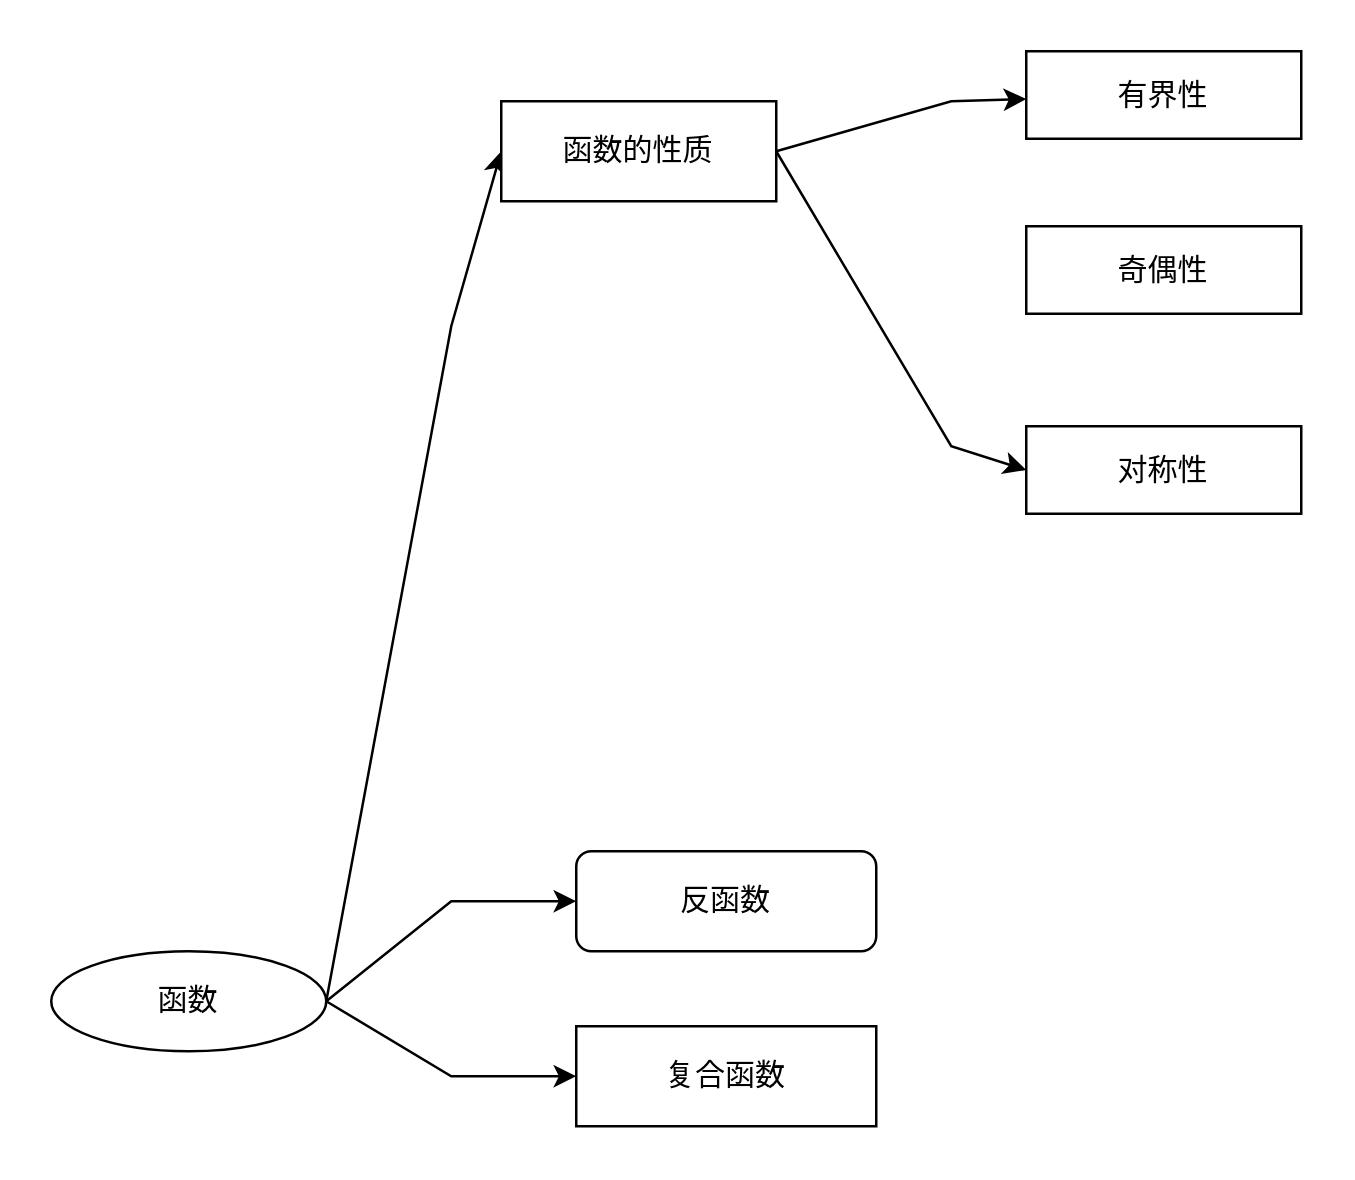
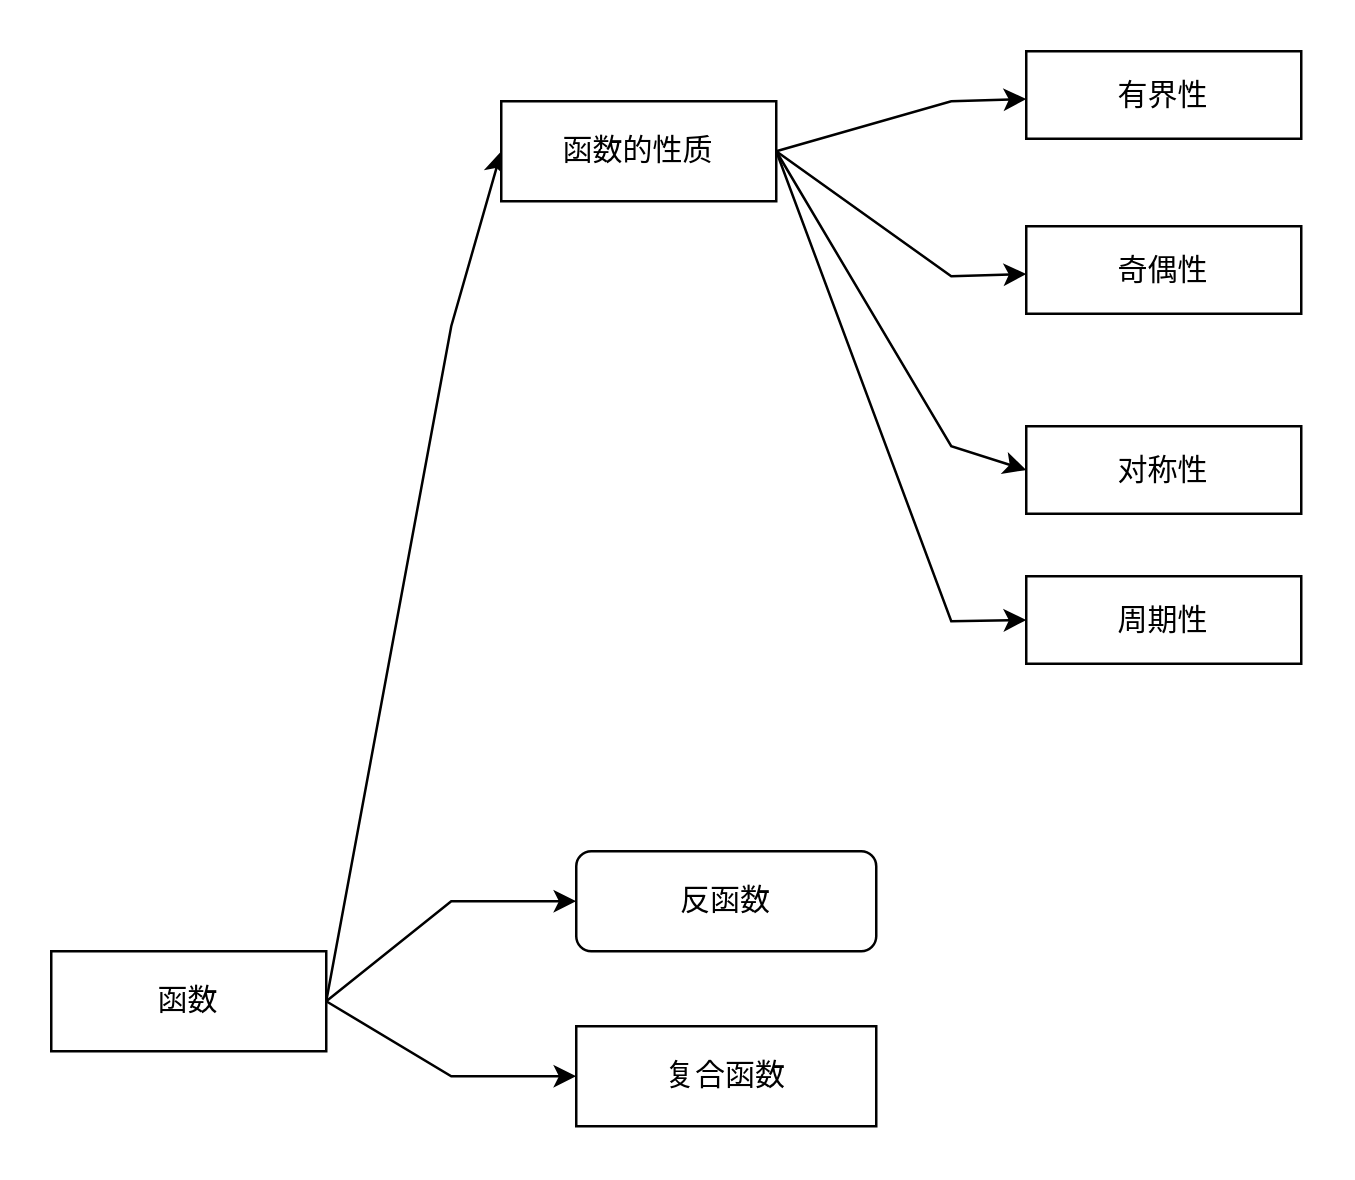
edge "函数的性质" -> "奇偶性": added
edge "函数的性质" -> "周期性": added
node "周期性": added
node "函数": shape ellipse -> rectangle
